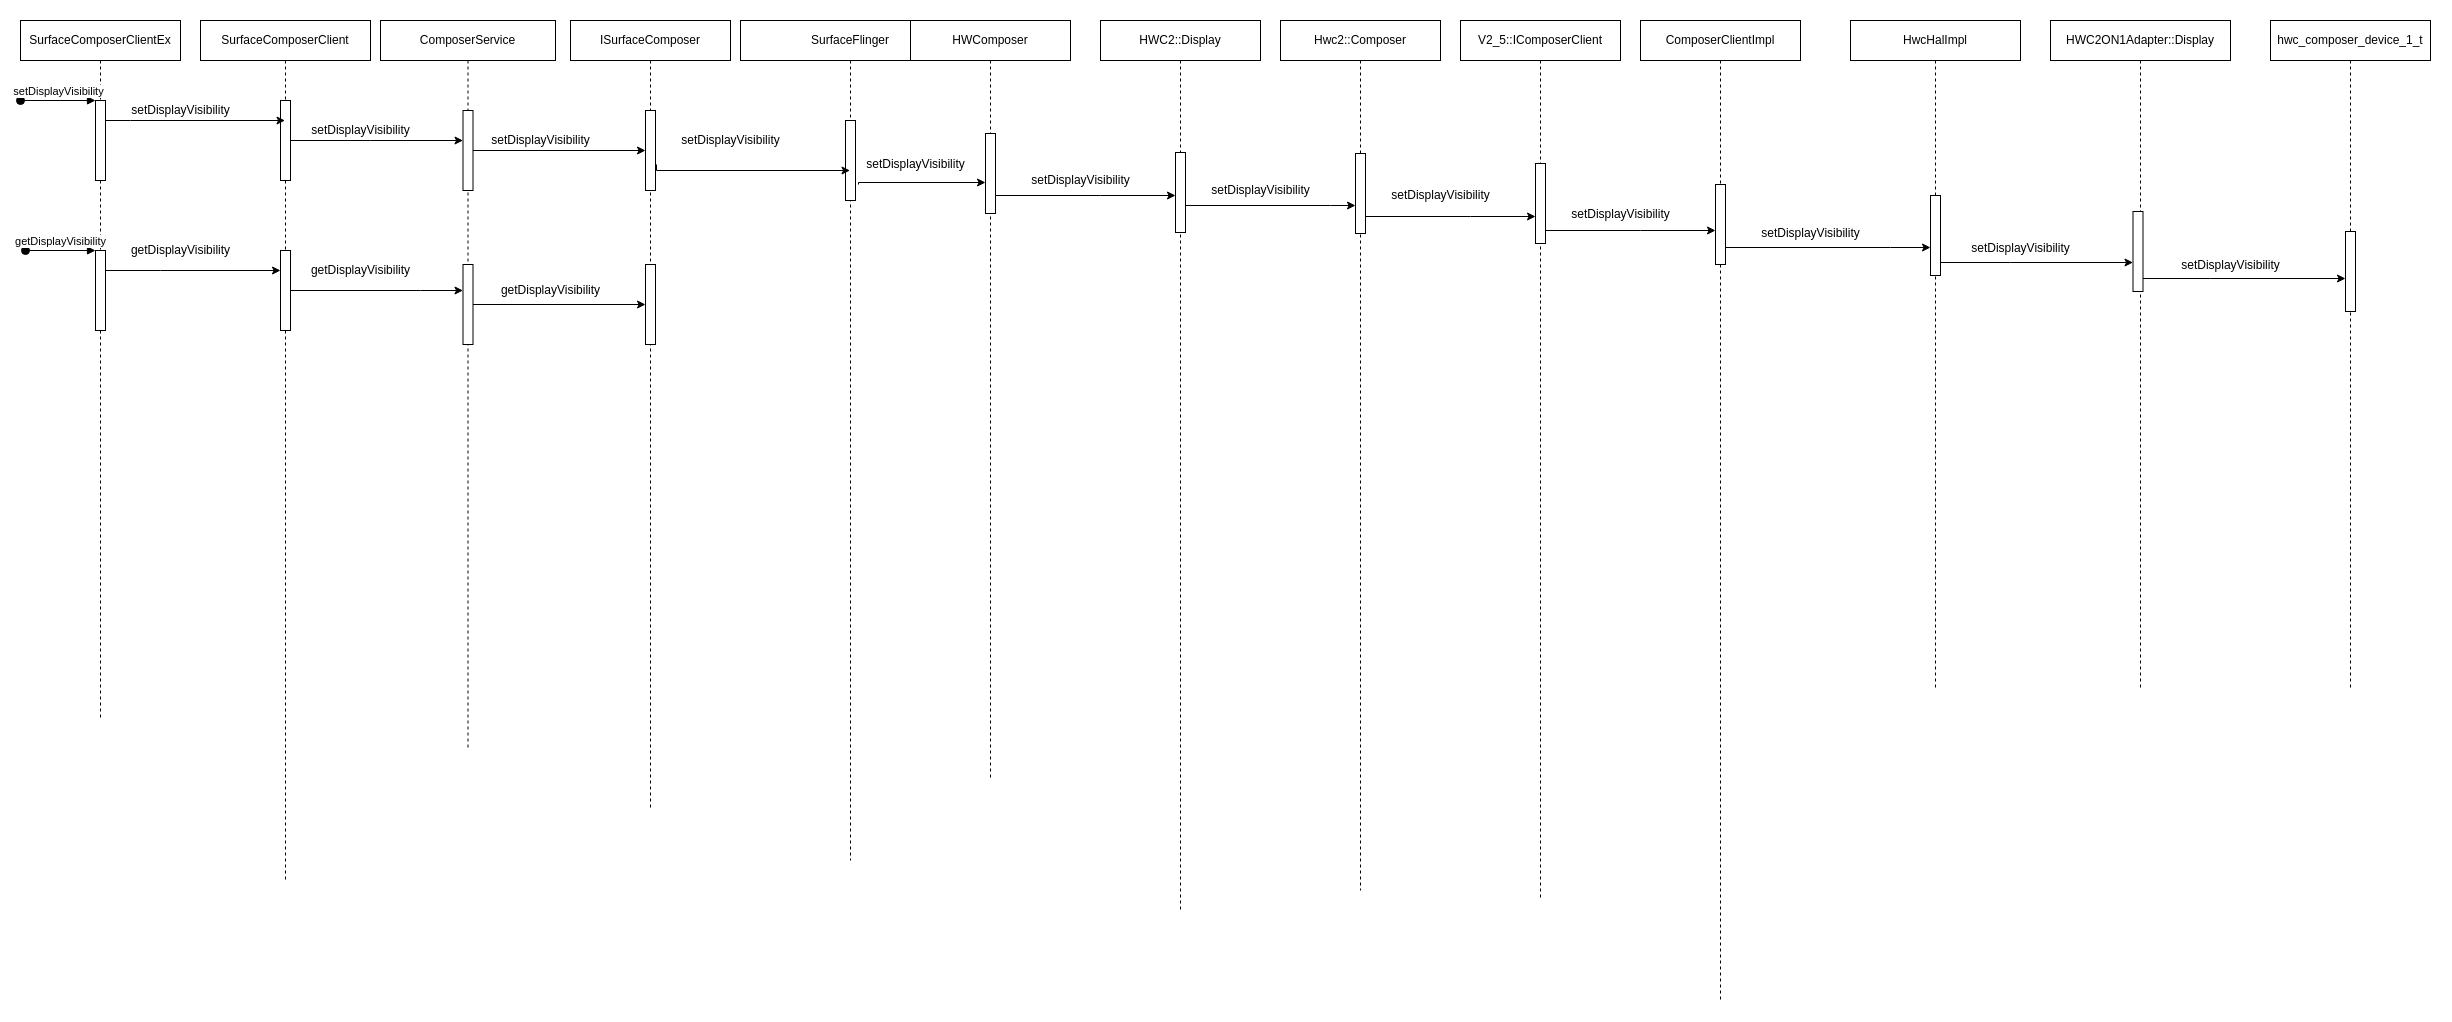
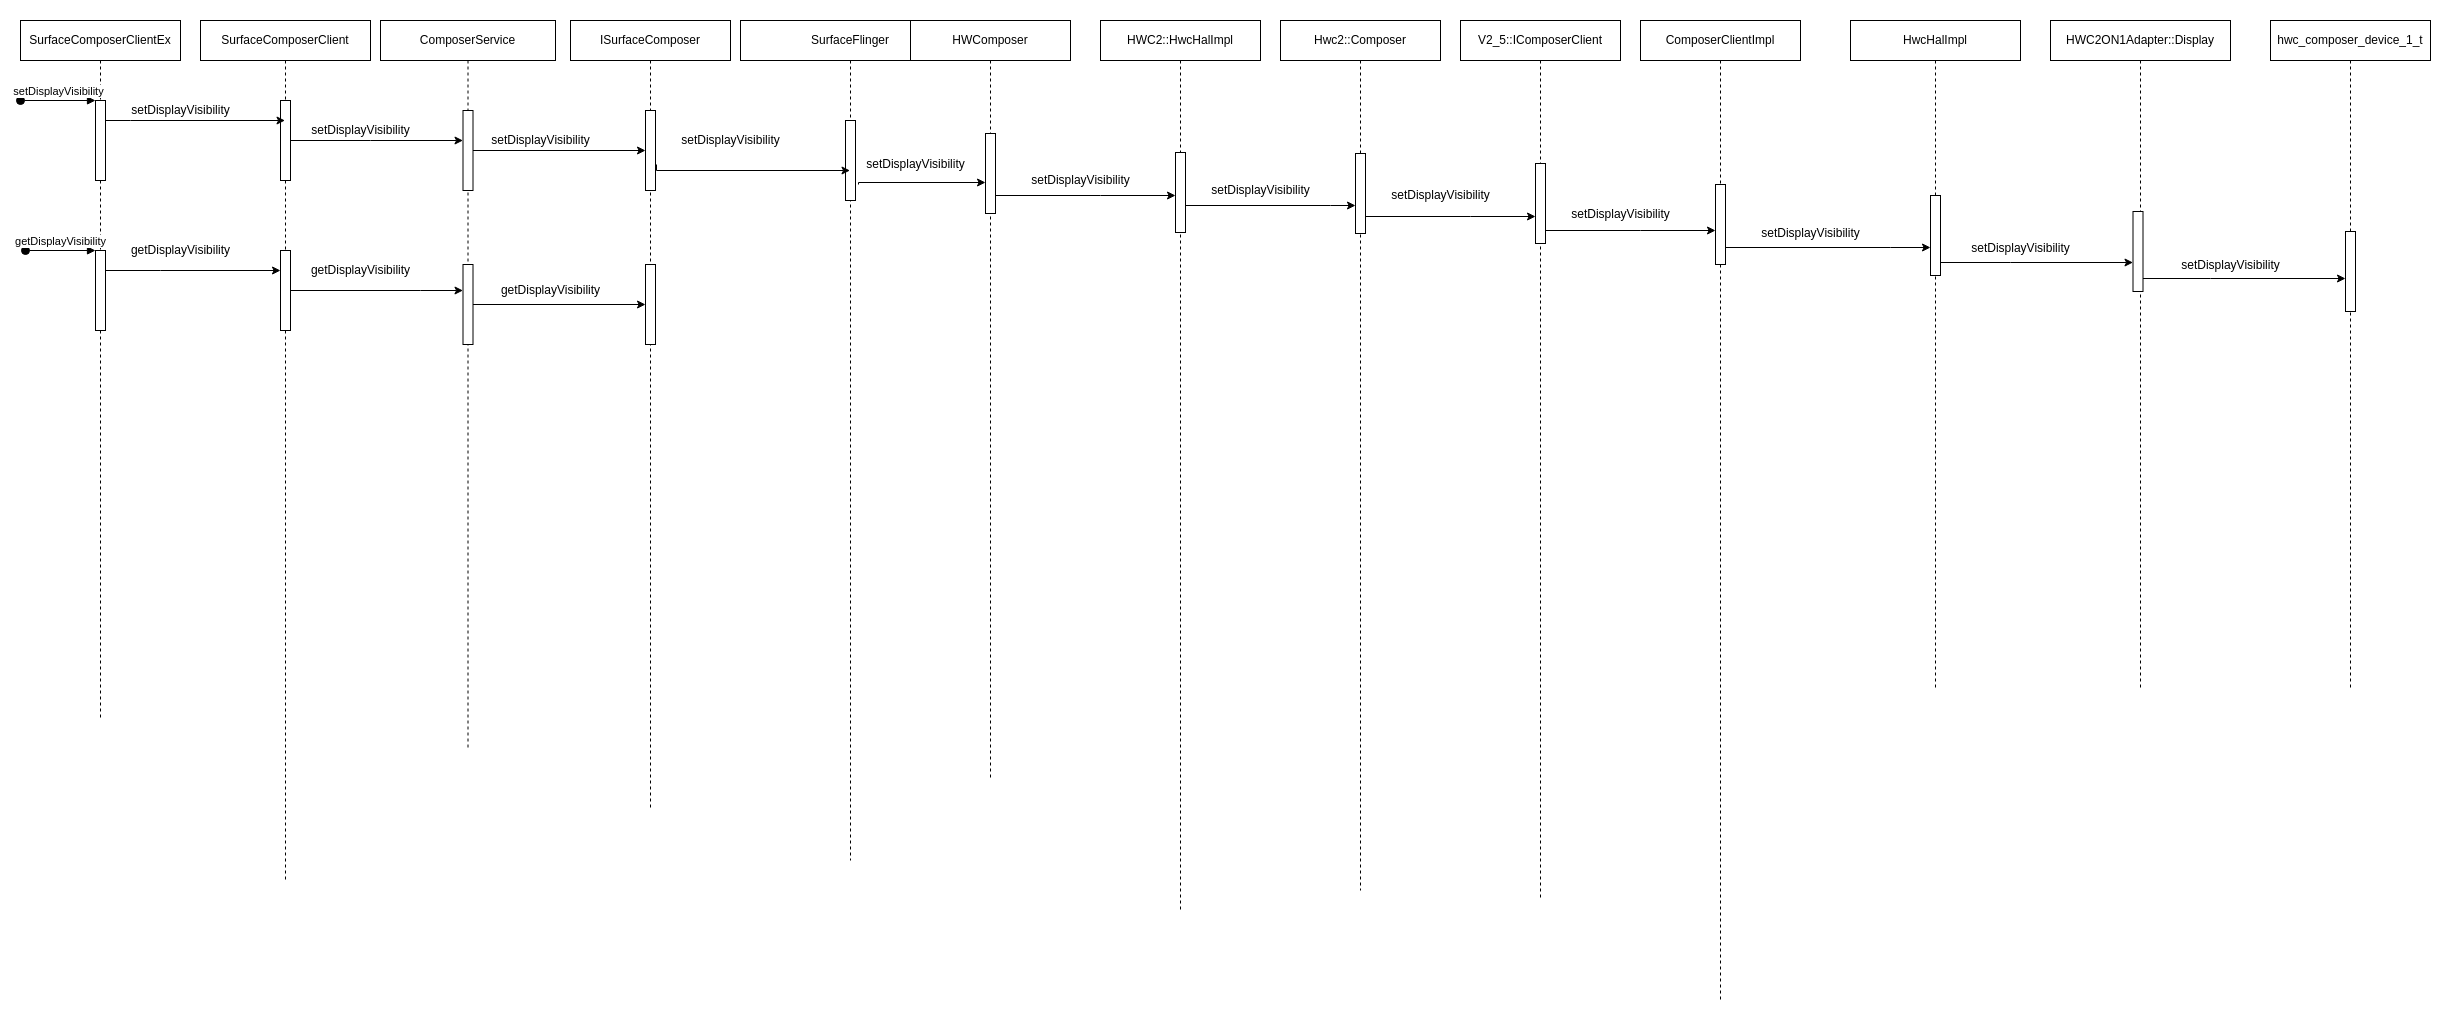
node "HWC2::Display": label "HWC2::Display" -> "HWC2::HwcHalImpl"
